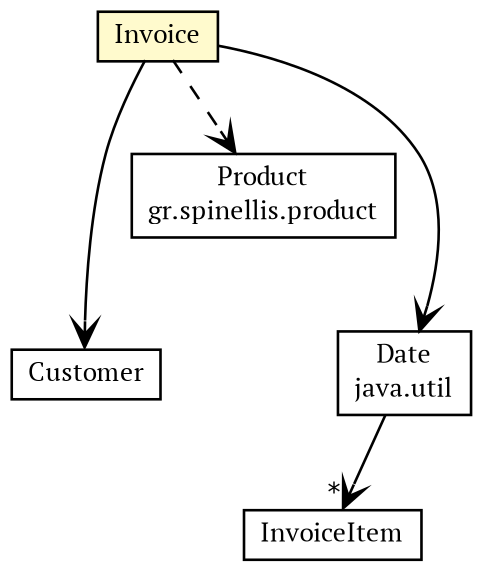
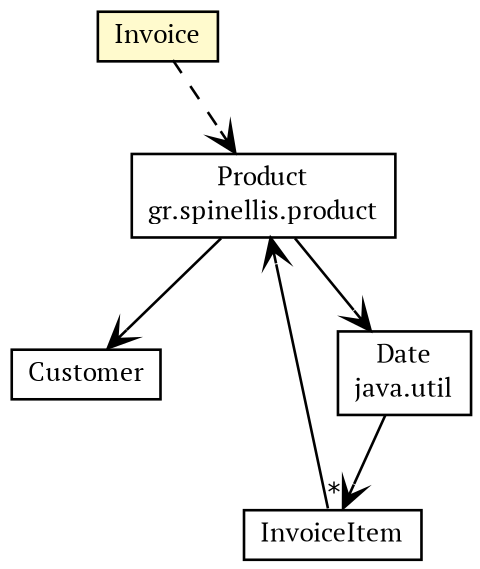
edge "Invoice" -> "Date": now "Product" -> "Date"
edge "Invoice" -> "Customer": now "Product" -> "Customer"
edge "InvoiceItem" -> "Product": added
